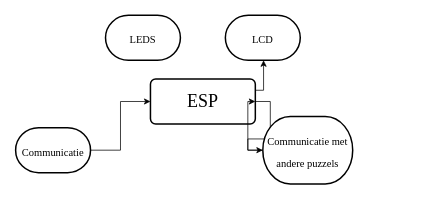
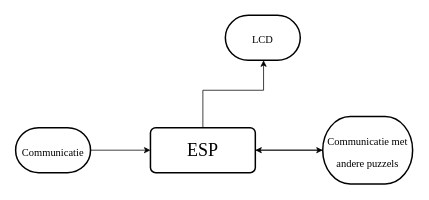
node "LEDS": removed
node "ESP": moved (203, 102) -> (203, 150)
node "Communicatie met andere puzzels": moved (308, 150) -> (368, 150)
